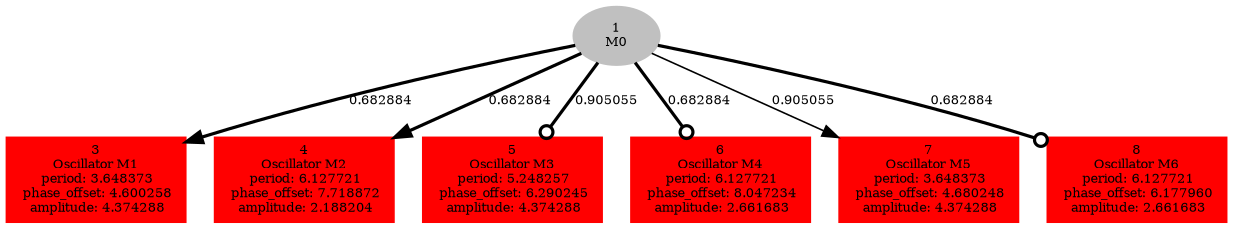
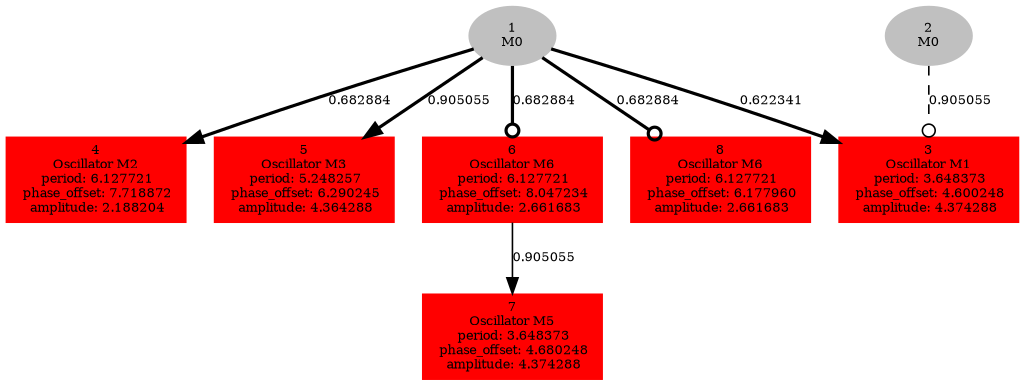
node "2": added
edge "1" -> "7": now "6" -> "7"
edge "1" -> "5": arrowhead odot -> normal
edge "1" -> "3": label "0.682884 " -> "0.622341 "
node "6": text "Oscillator M4" -> "Oscillator M6"
node "3": text "phase_offset: 4.600258" -> "phase_offset: 4.600248"
node "5": text "amplitude: 4.374288" -> "amplitude: 4.364288"
